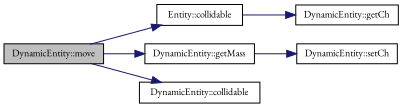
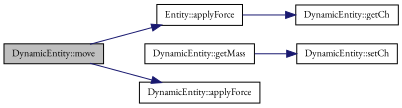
node "Entity::collidable": label "Entity::collidable" -> "Entity::applyForce"
edge "DynamicEntity::move" -> "DynamicEntity::getMass": removed
node "DynamicEntity::collidable": label "DynamicEntity::collidable" -> "DynamicEntity::applyForce"
